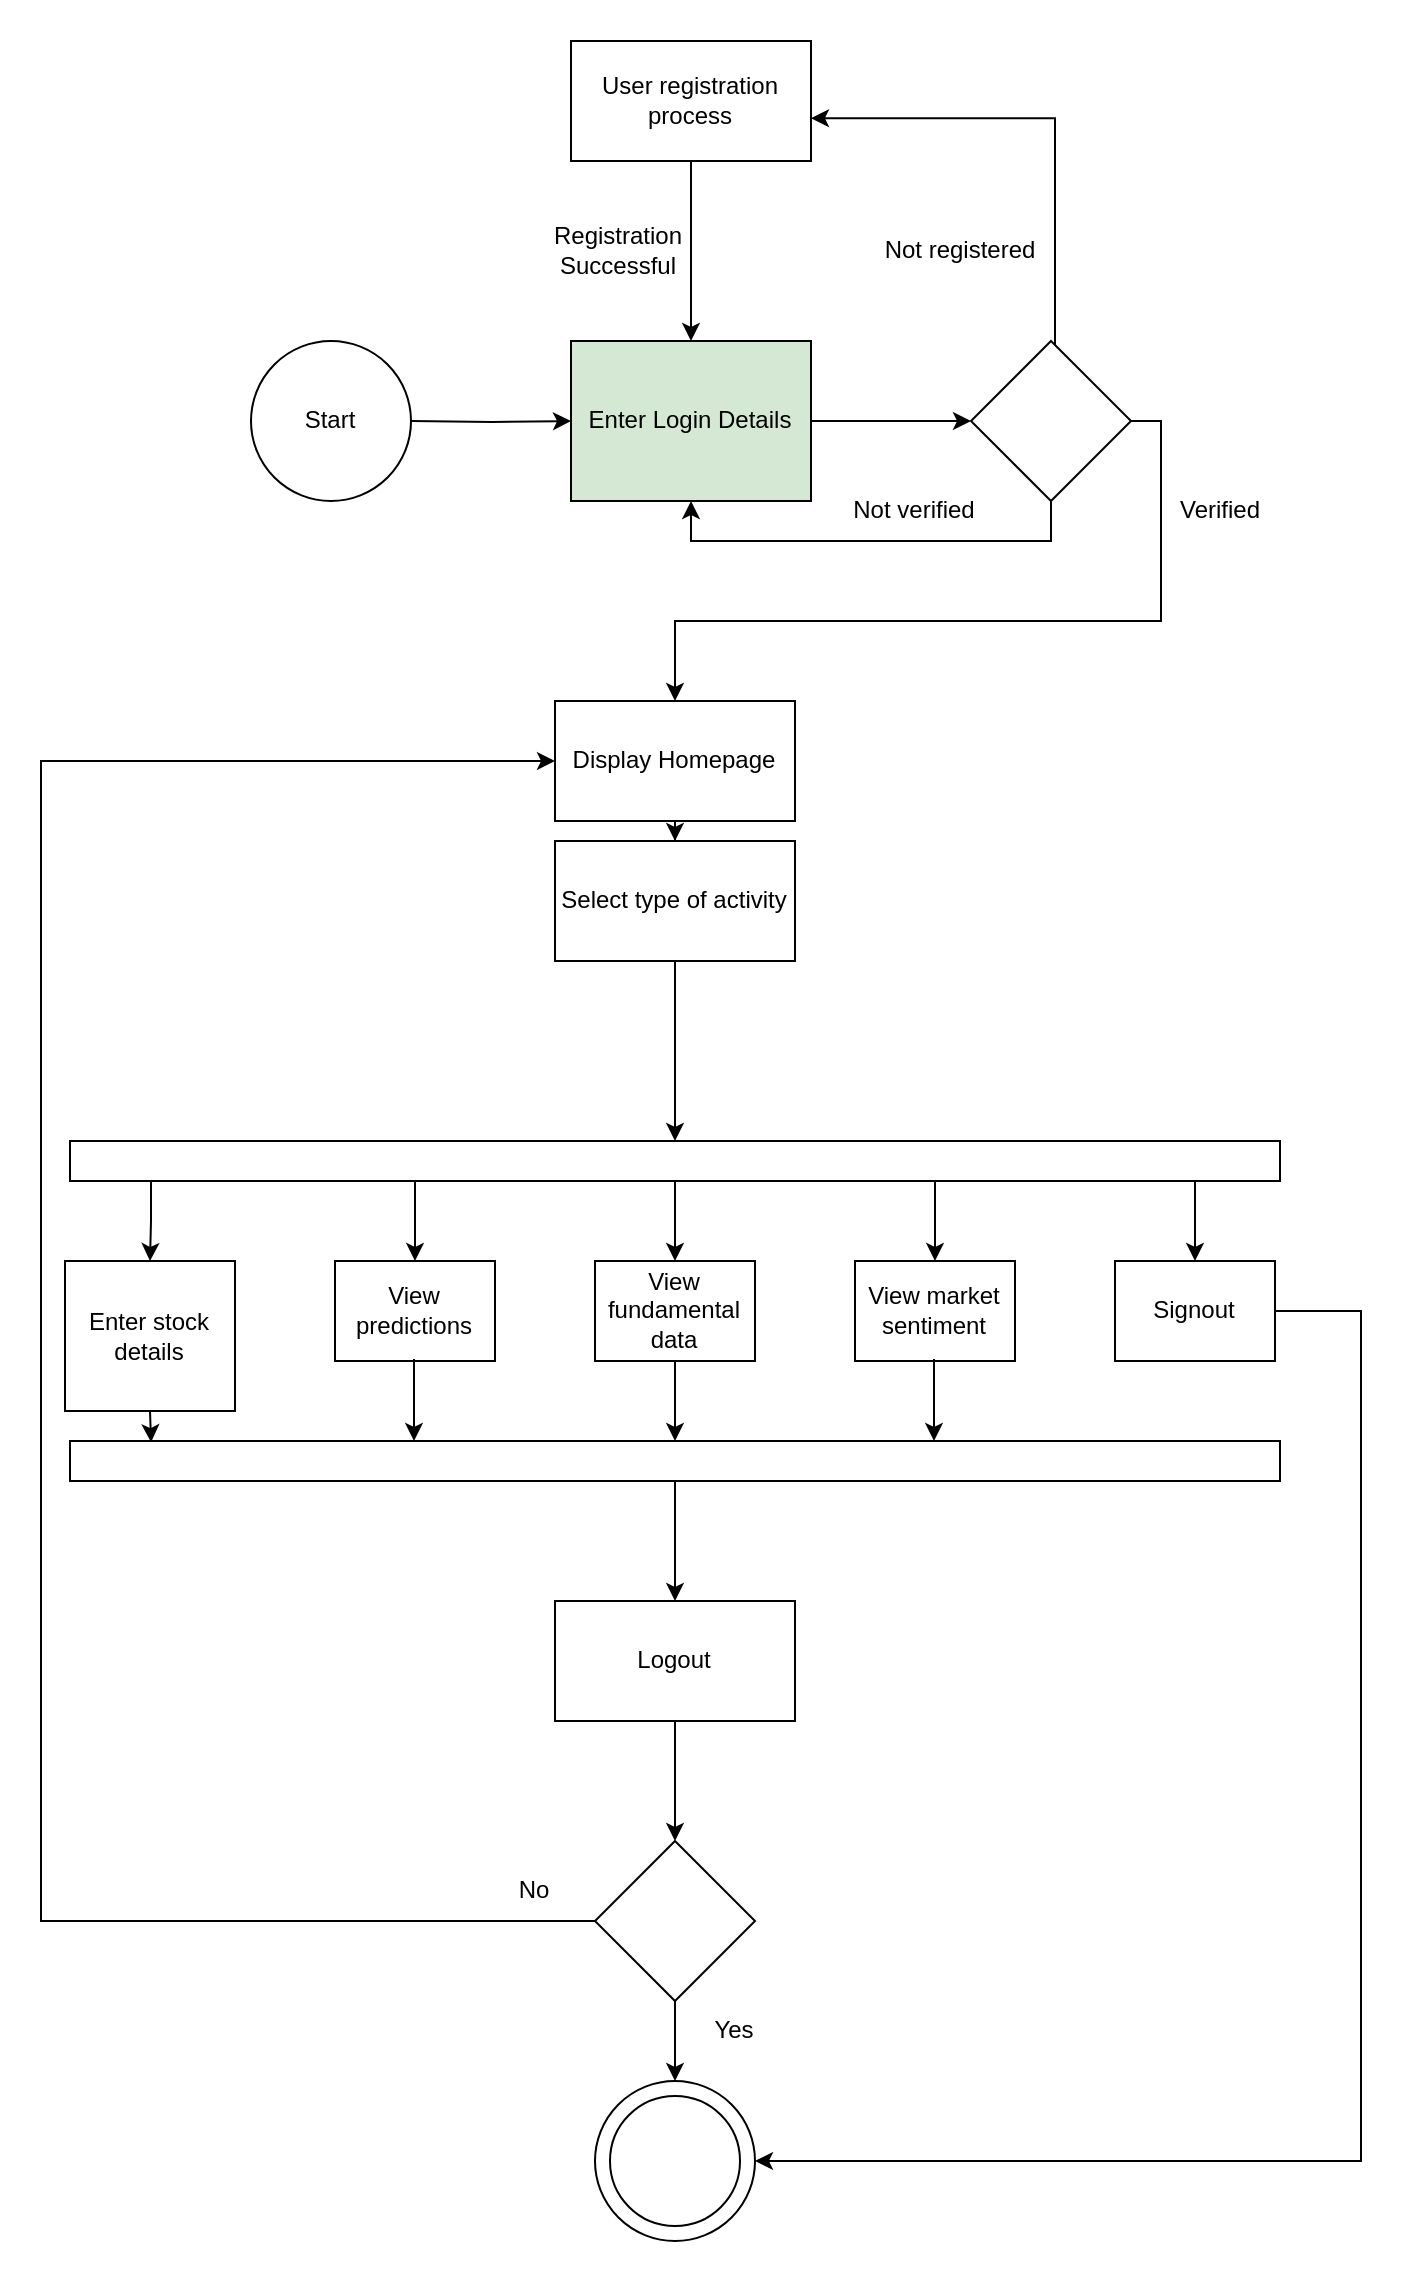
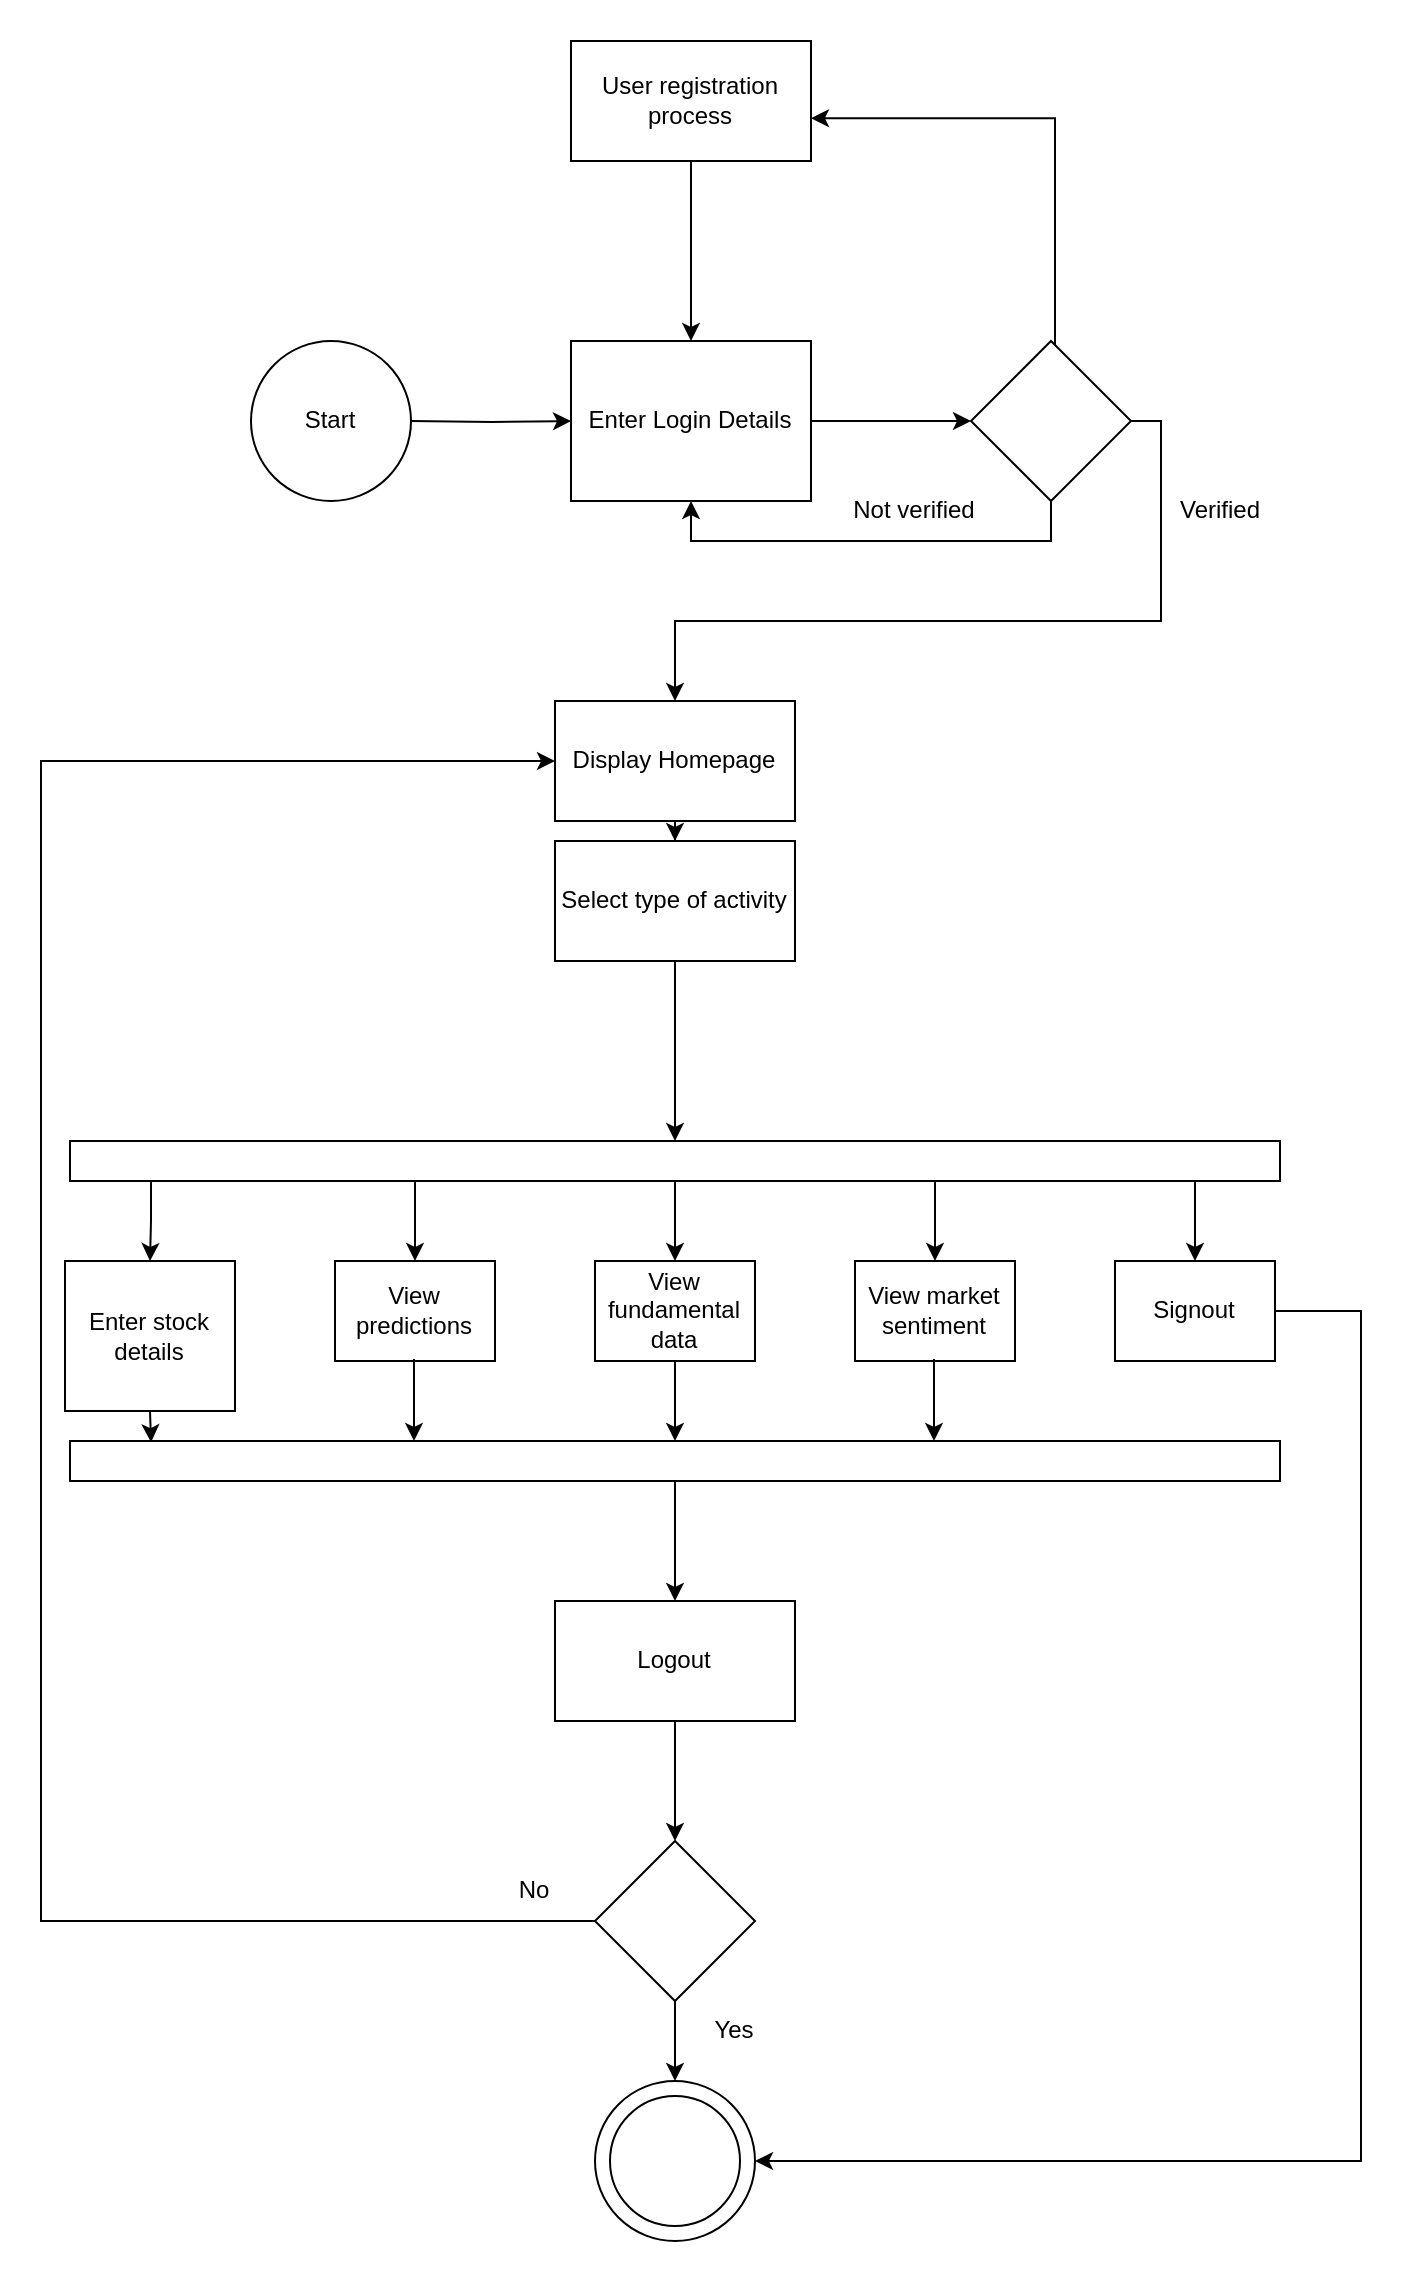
node "Registration Successful": removed
node "Not registered": removed
node "Enter Login Details": fillcolor #d5e8d4 -> #ffffff
